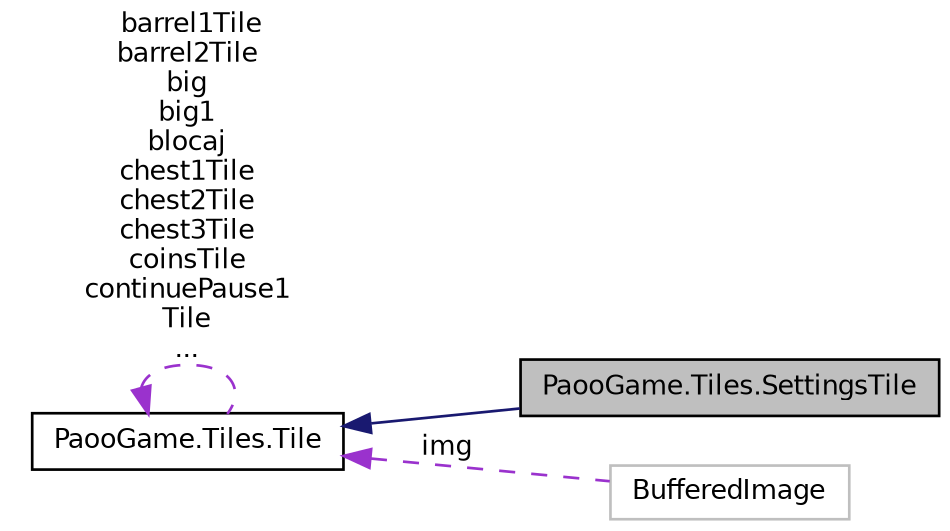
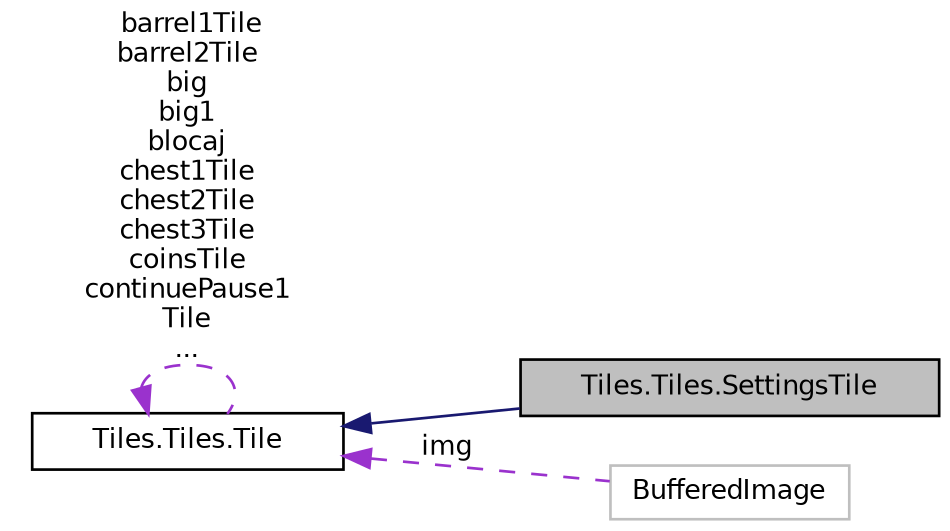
node "PaooGame.Tiles.SettingsTile": label "PaooGame.Tiles.SettingsTile" -> "Tiles.Tiles.SettingsTile"
node "PaooGame.Tiles.Tile": label "PaooGame.Tiles.Tile" -> "Tiles.Tiles.Tile"
